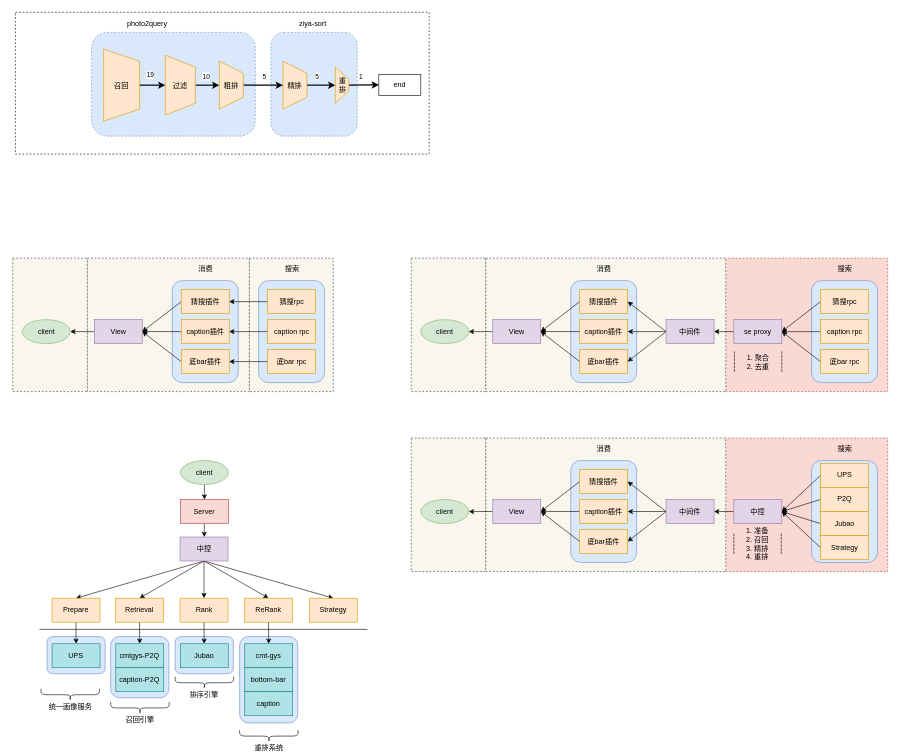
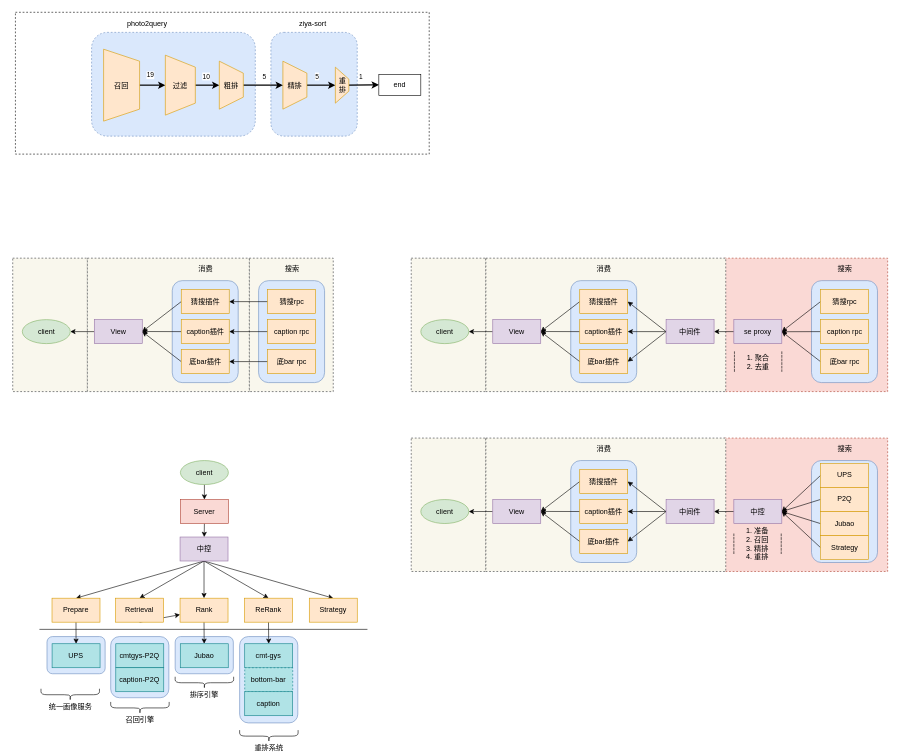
edge "Retrieval" -> "cmtgys-P2Q": now "Retrieval" -> "Rank"
node "bottom-bar": style solid -> dashed
